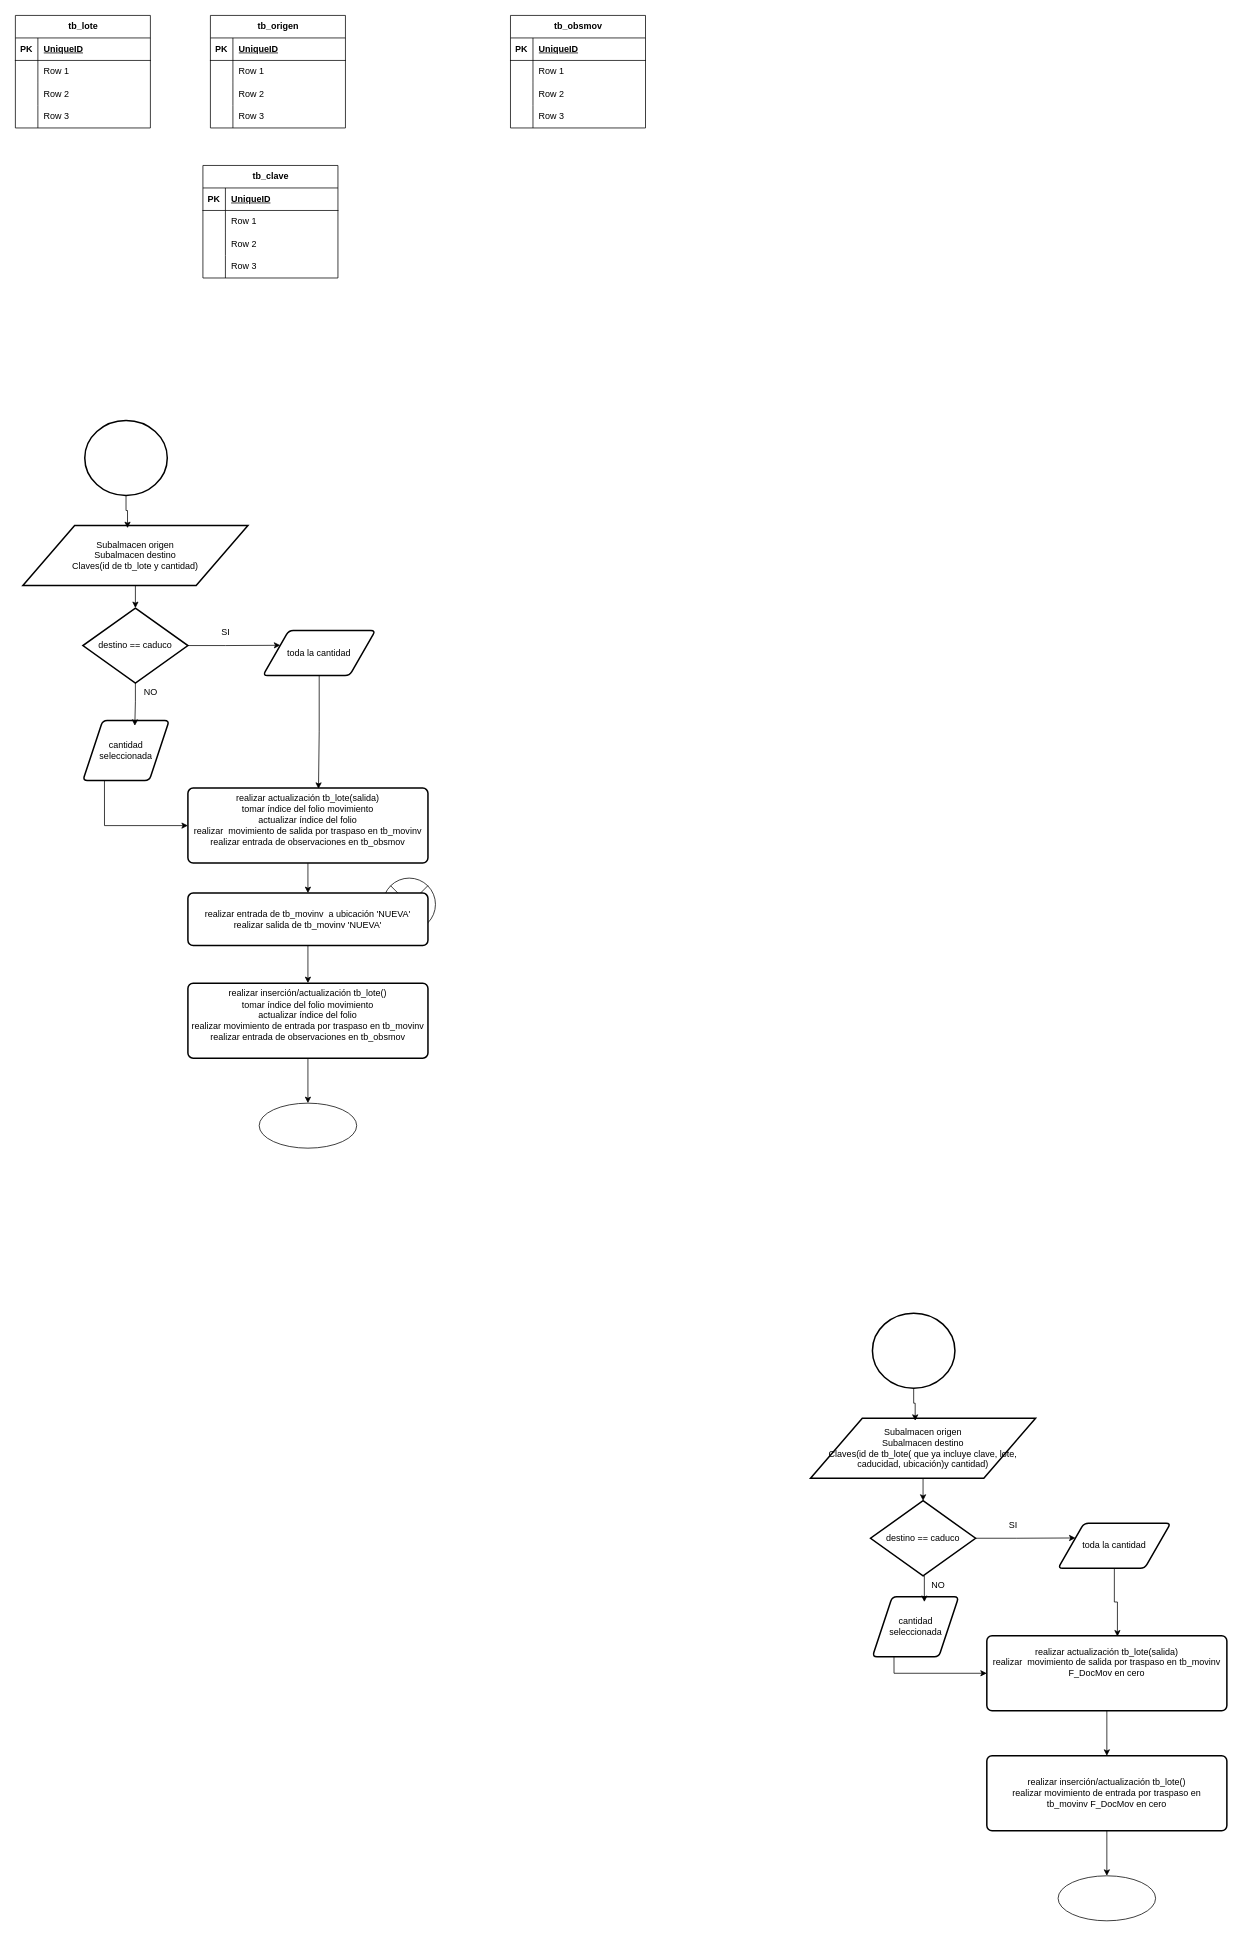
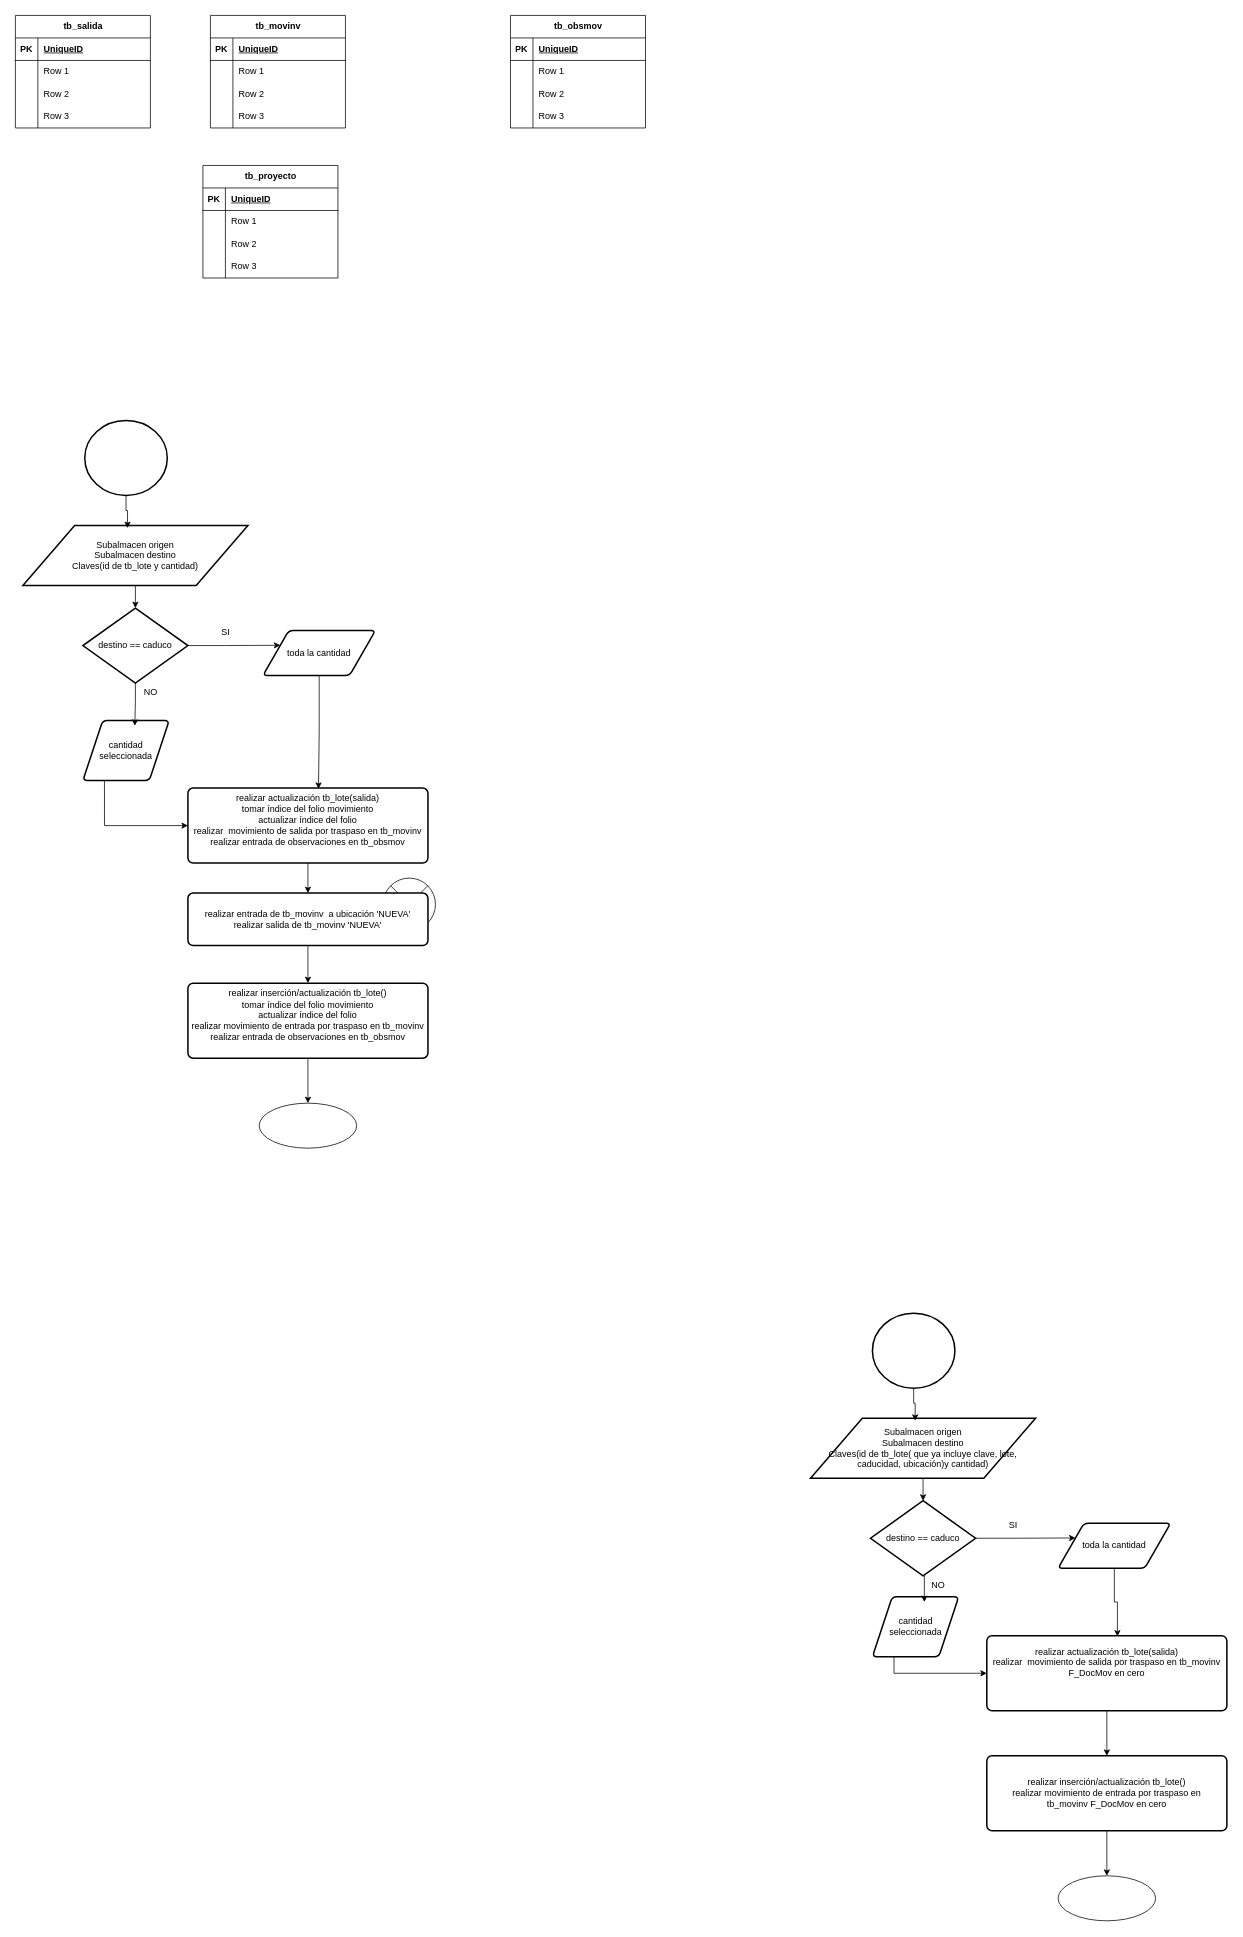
node "tb_lote": label "tb_lote" -> "tb_salida"
node "tb_origen": label "tb_origen" -> "tb_movinv"
node "tb_clave": label "tb_clave" -> "tb_proyecto"
